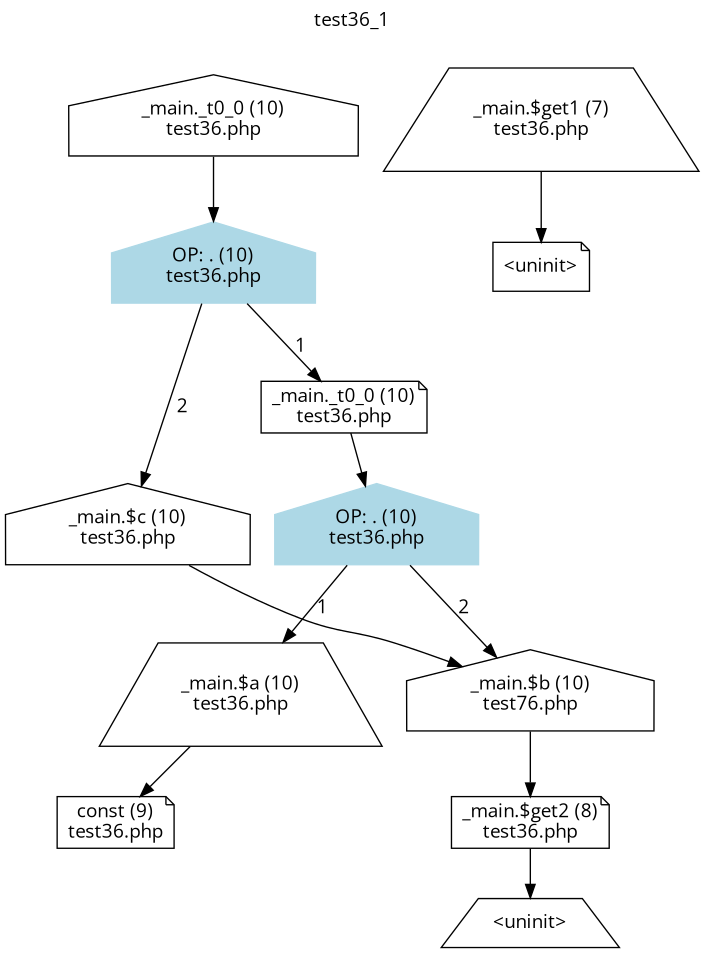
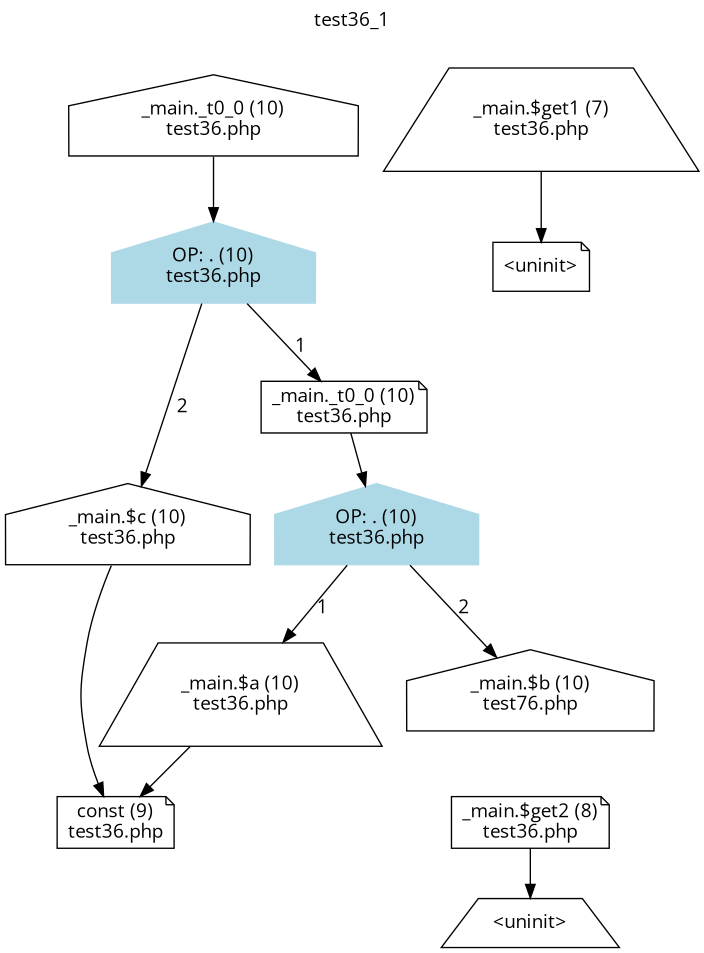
edge "_main.$c (10) test36.php" -> "_main.$b (10) test76.php": now "_main.$c (10) test36.php" -> "const (9) test36.php"
edge "_main.$b (10) test76.php" -> "_main.$get2 (8) test36.php": removed
